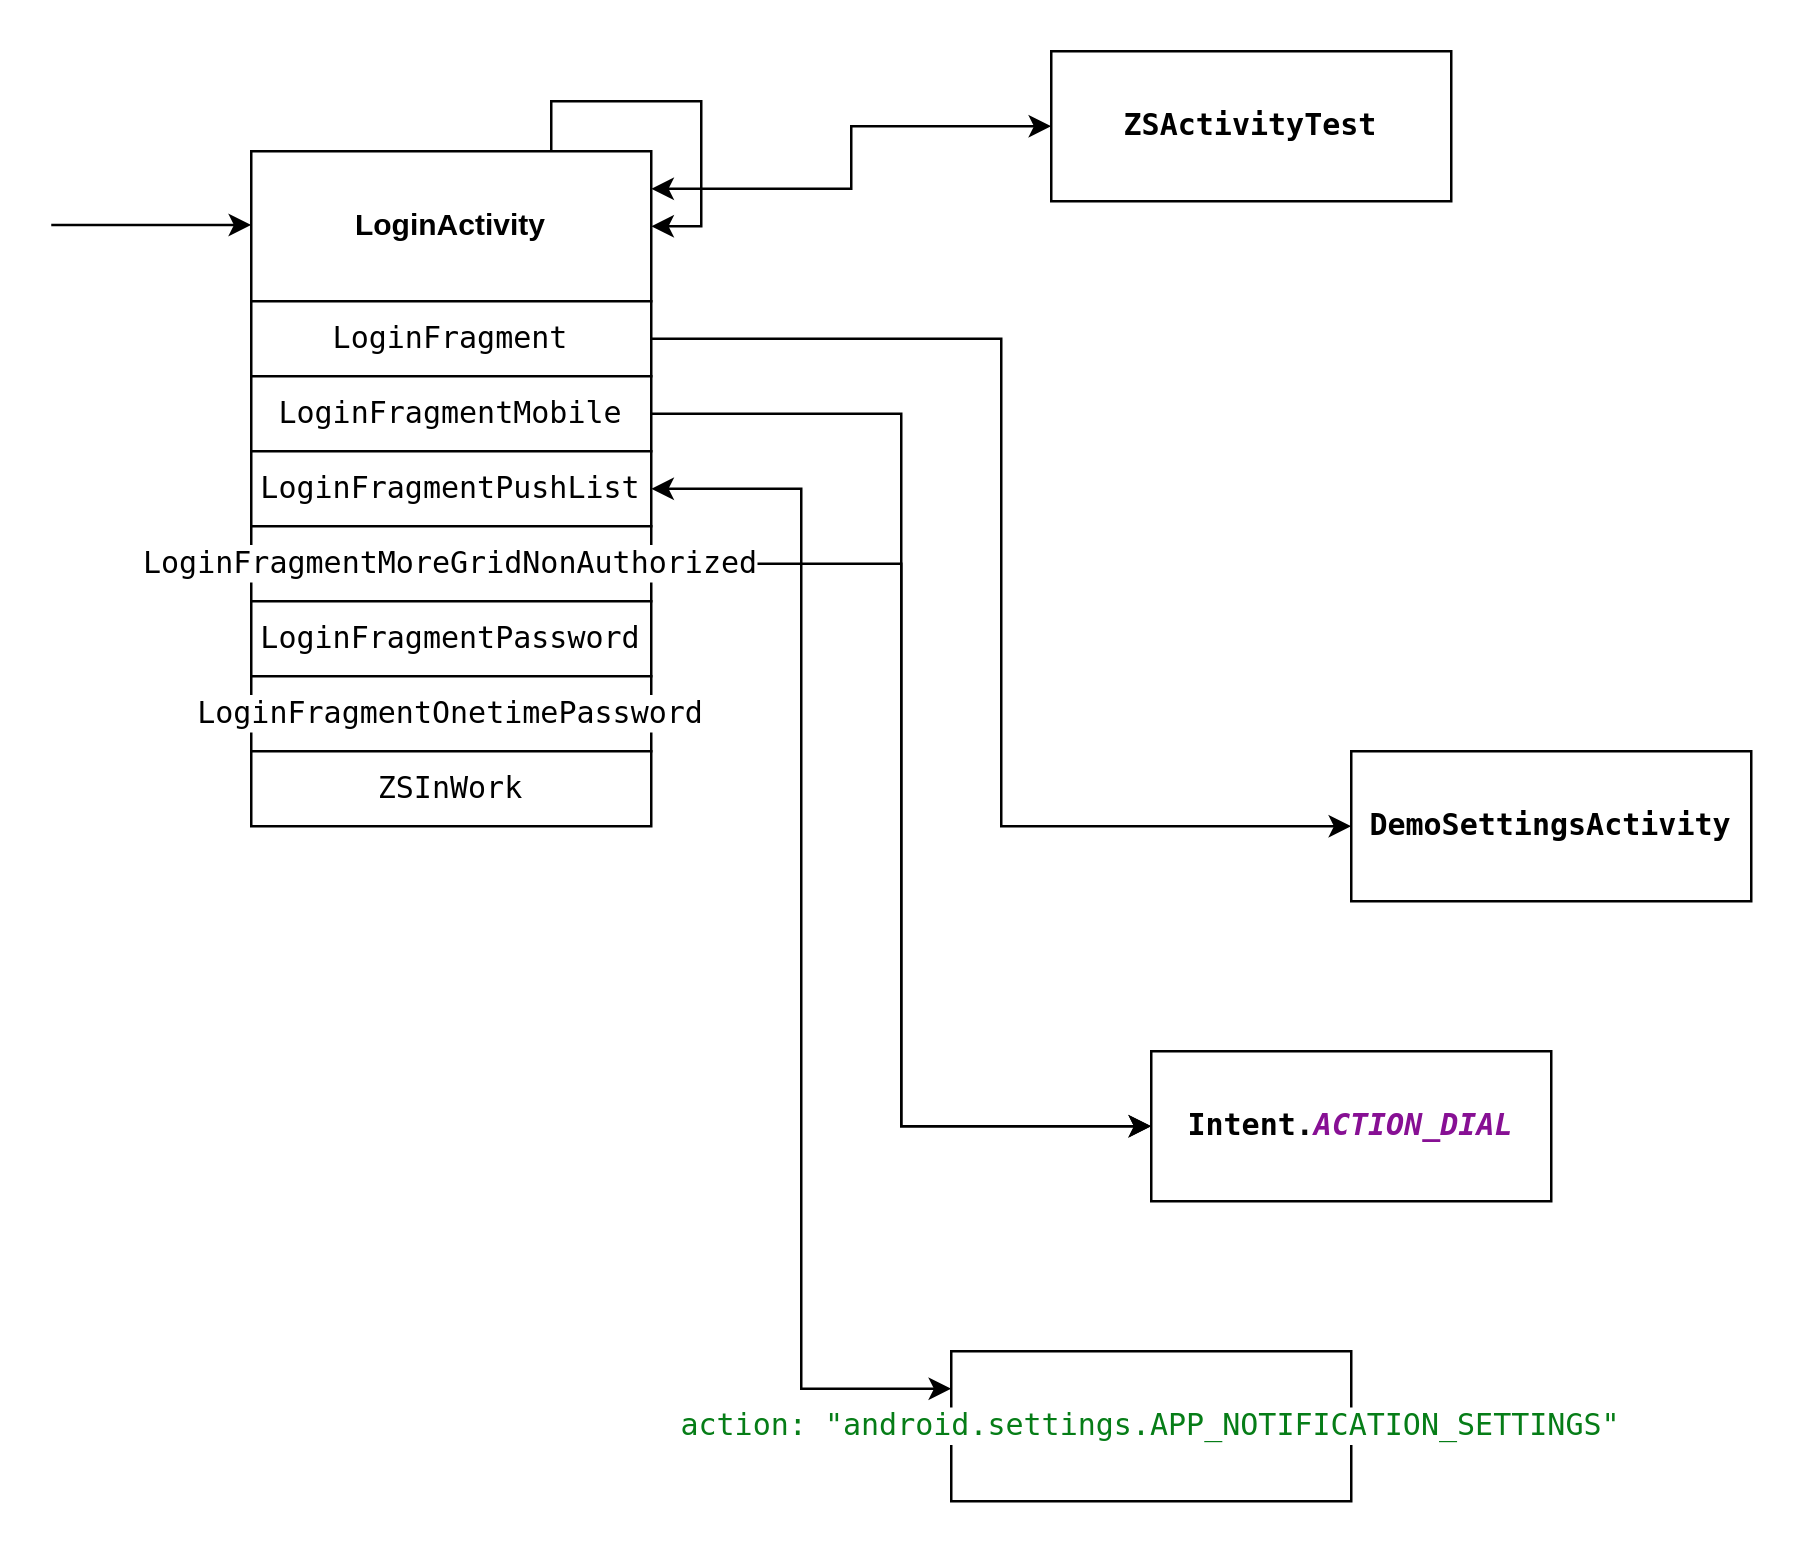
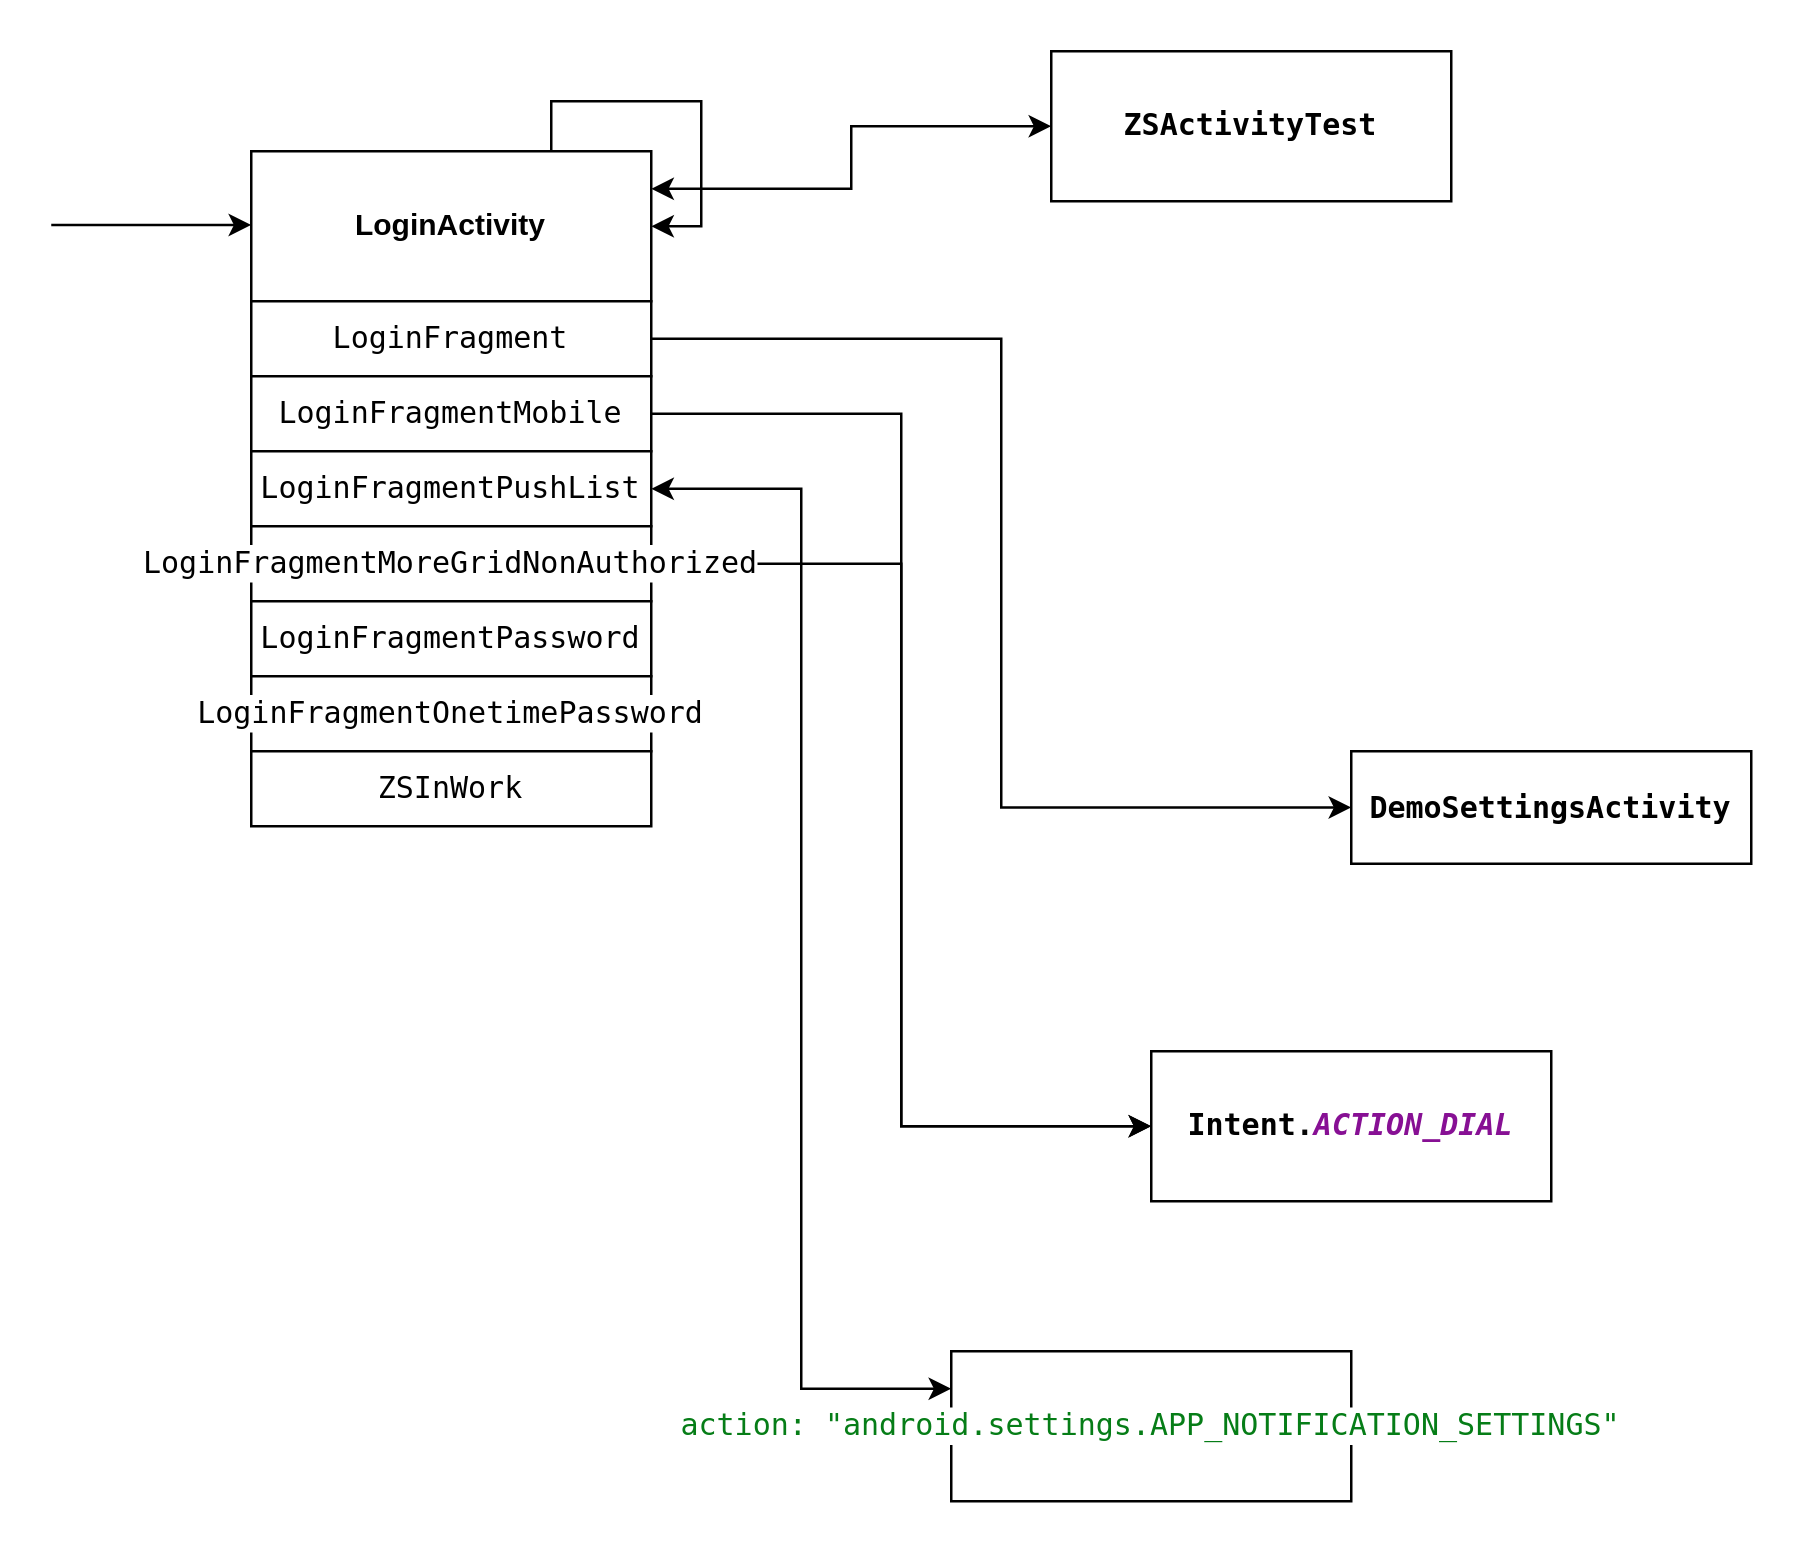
node "DemoSettingsActivity": size 400x150 -> 400x113
